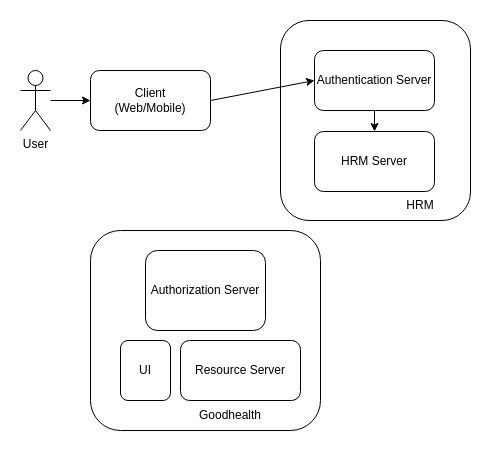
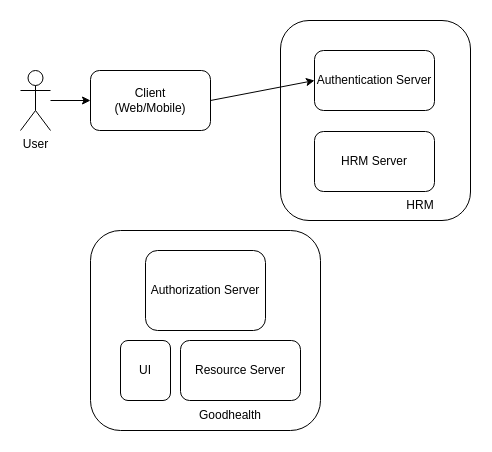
edge "Authentication Server" -> "HRM Server": removed
